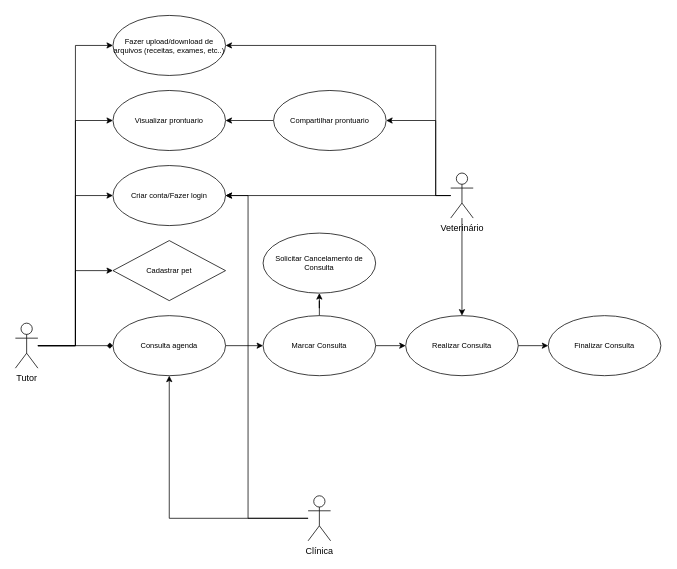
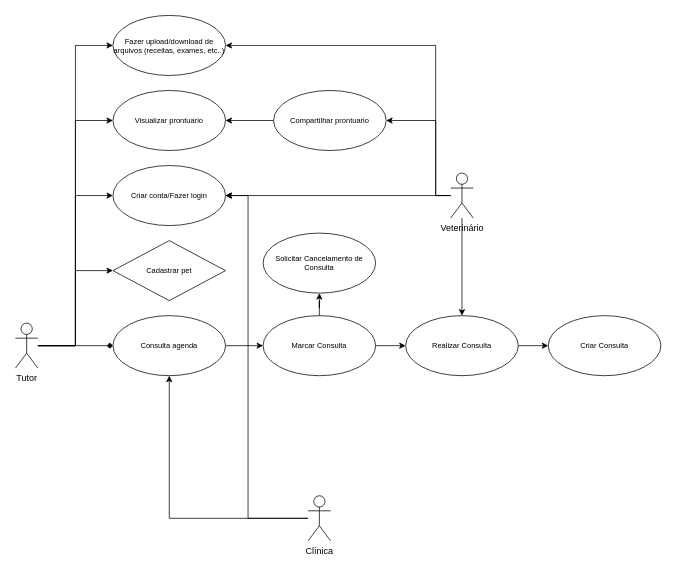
node "Finalizar Consulta": label "Finalizar Consulta" -> "Criar Consulta"
